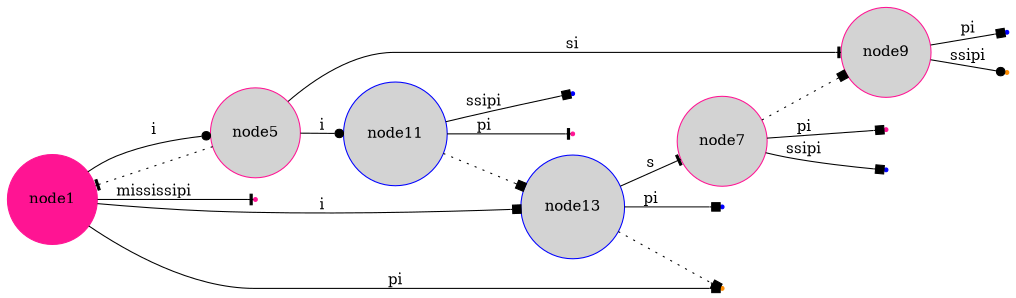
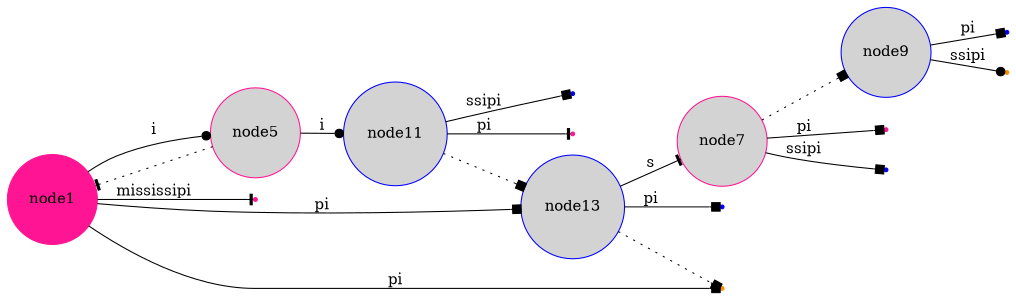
edge "node5" -> "node9": removed, label "si"
node "node9": color deeppink -> blue
edge "node1" -> "node13": label "i" -> "pi"
